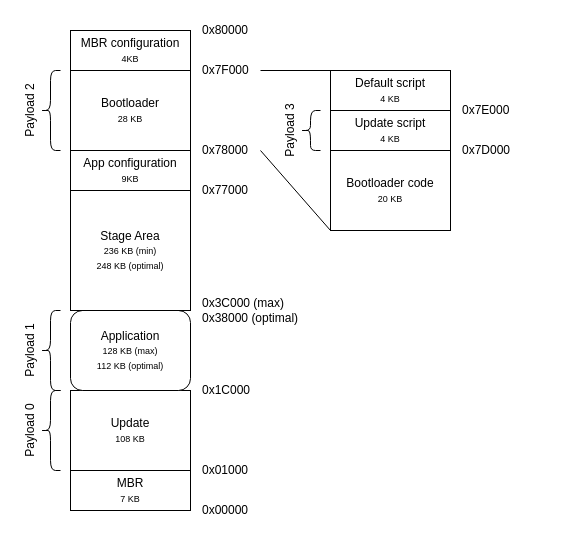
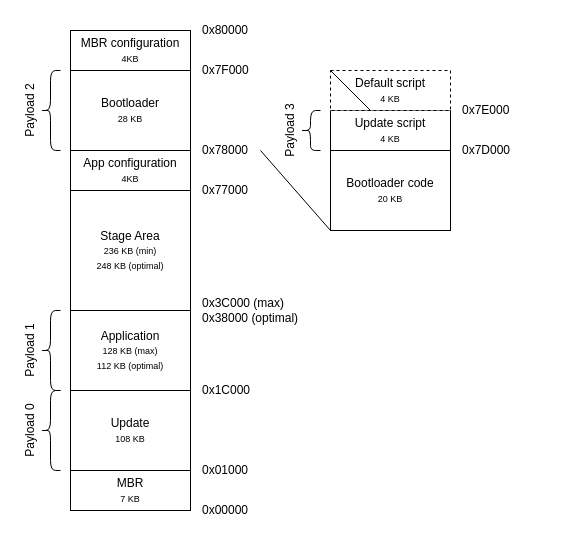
edge "0x7F000" -- "Default script 4 KB": now "Update script 4 KB" -- "Default script 4 KB"
node "Default script 4 KB": style solid -> dashed
node "App configuration 9KB": label "App configuration 9KB" -> "App configuration 4KB"
node "Application 128 KB (max) 112 KB (optimal)": shape rounded rectangle -> rectangle
